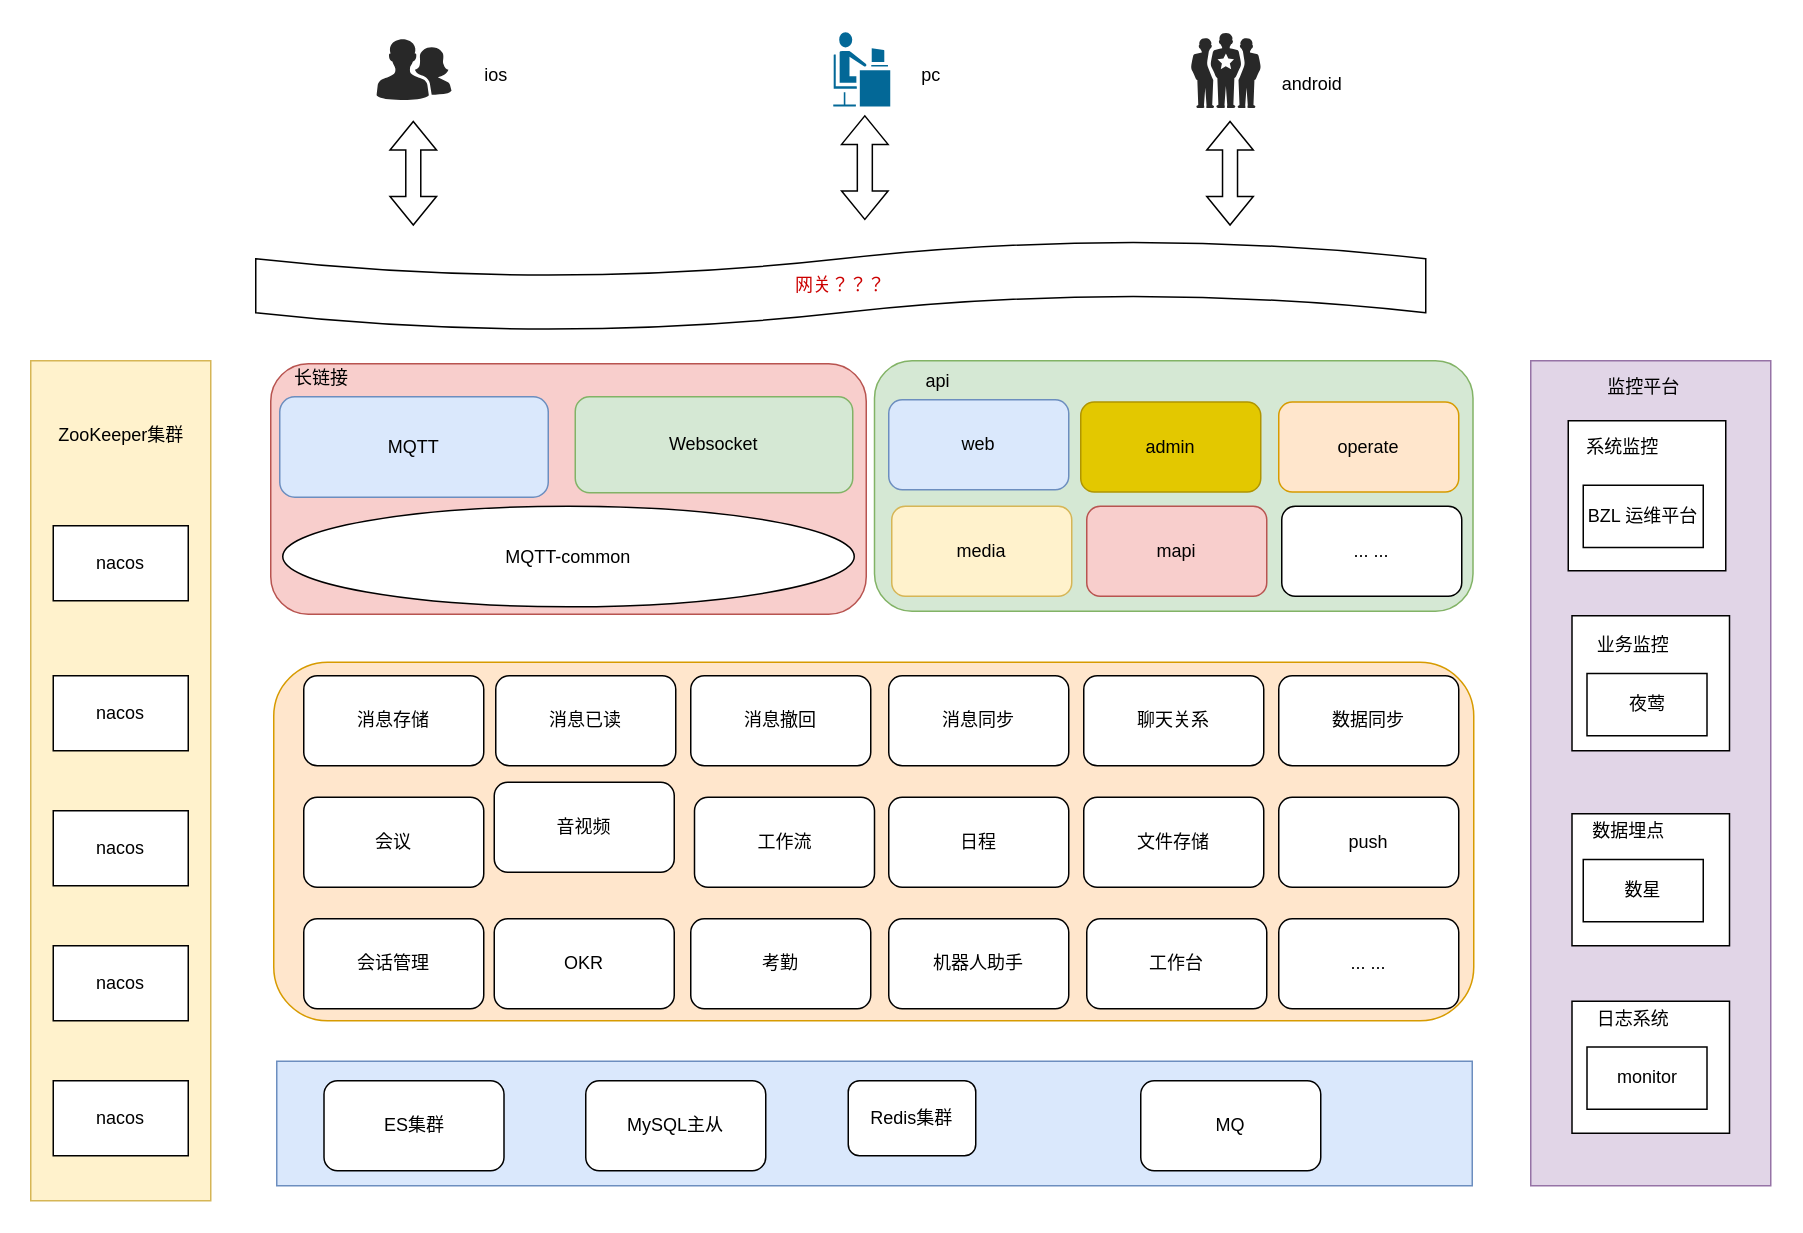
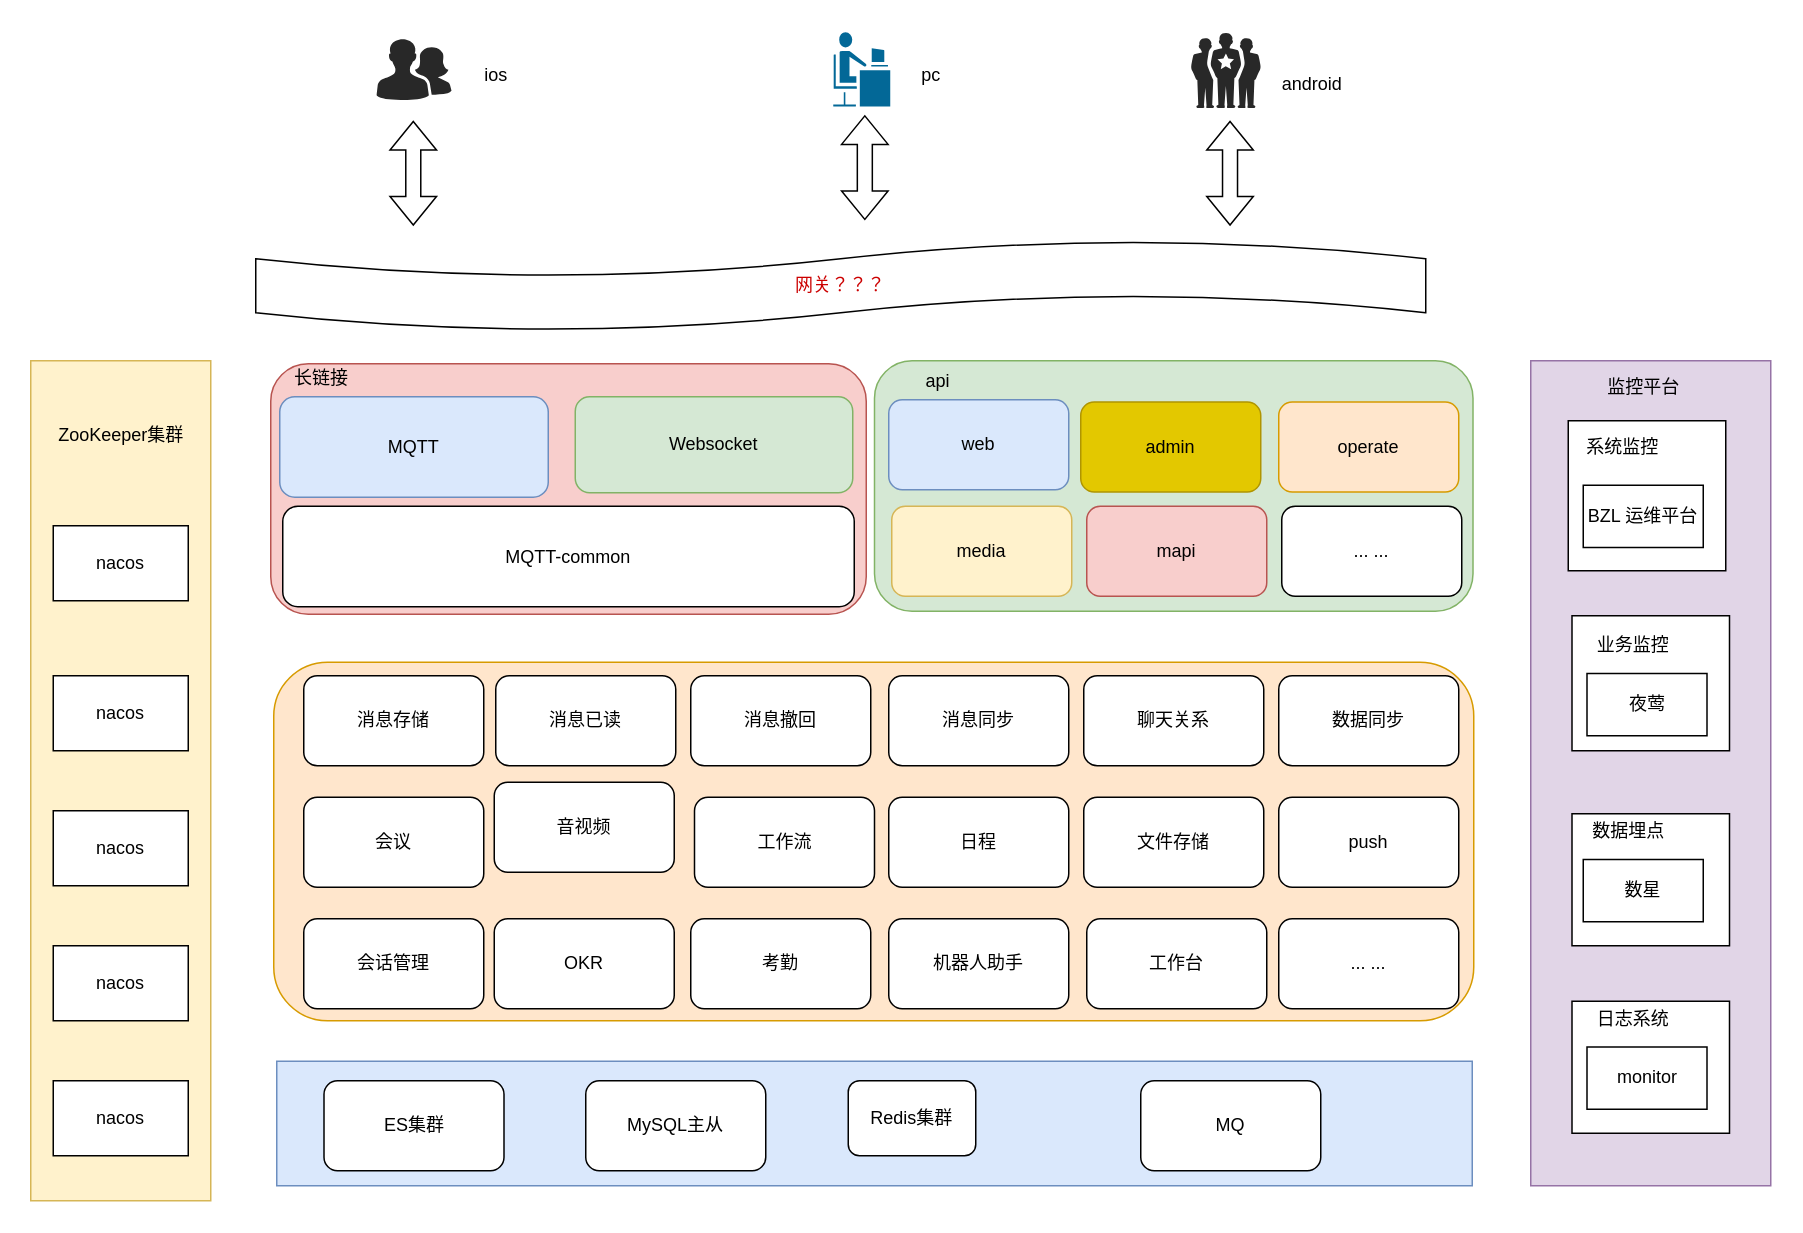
node "MQTT-common": shape ellipse -> rounded rectangle
